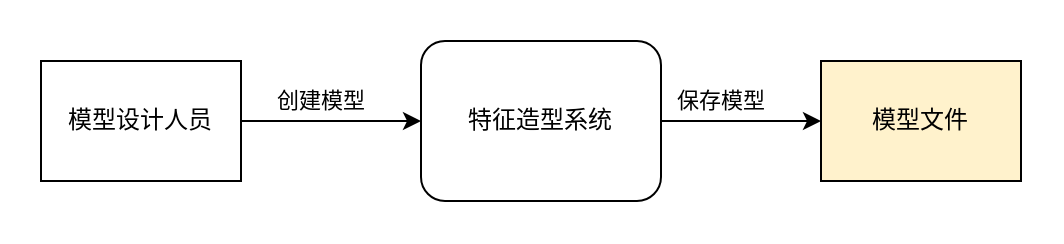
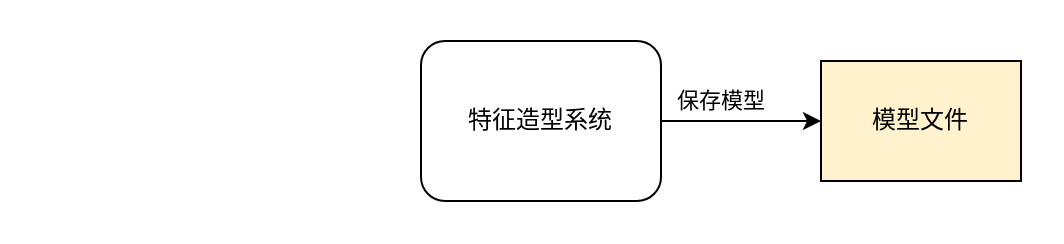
node "模型设计人员": removed
edge "模型设计人员" -> "特征造型系统": removed, label "创建模型"
